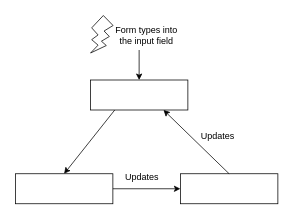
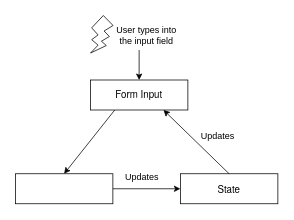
node "Form types into the input field": label "Form types into the input field" -> "User types into the input field"
node "Form Input": added
node "State": added
